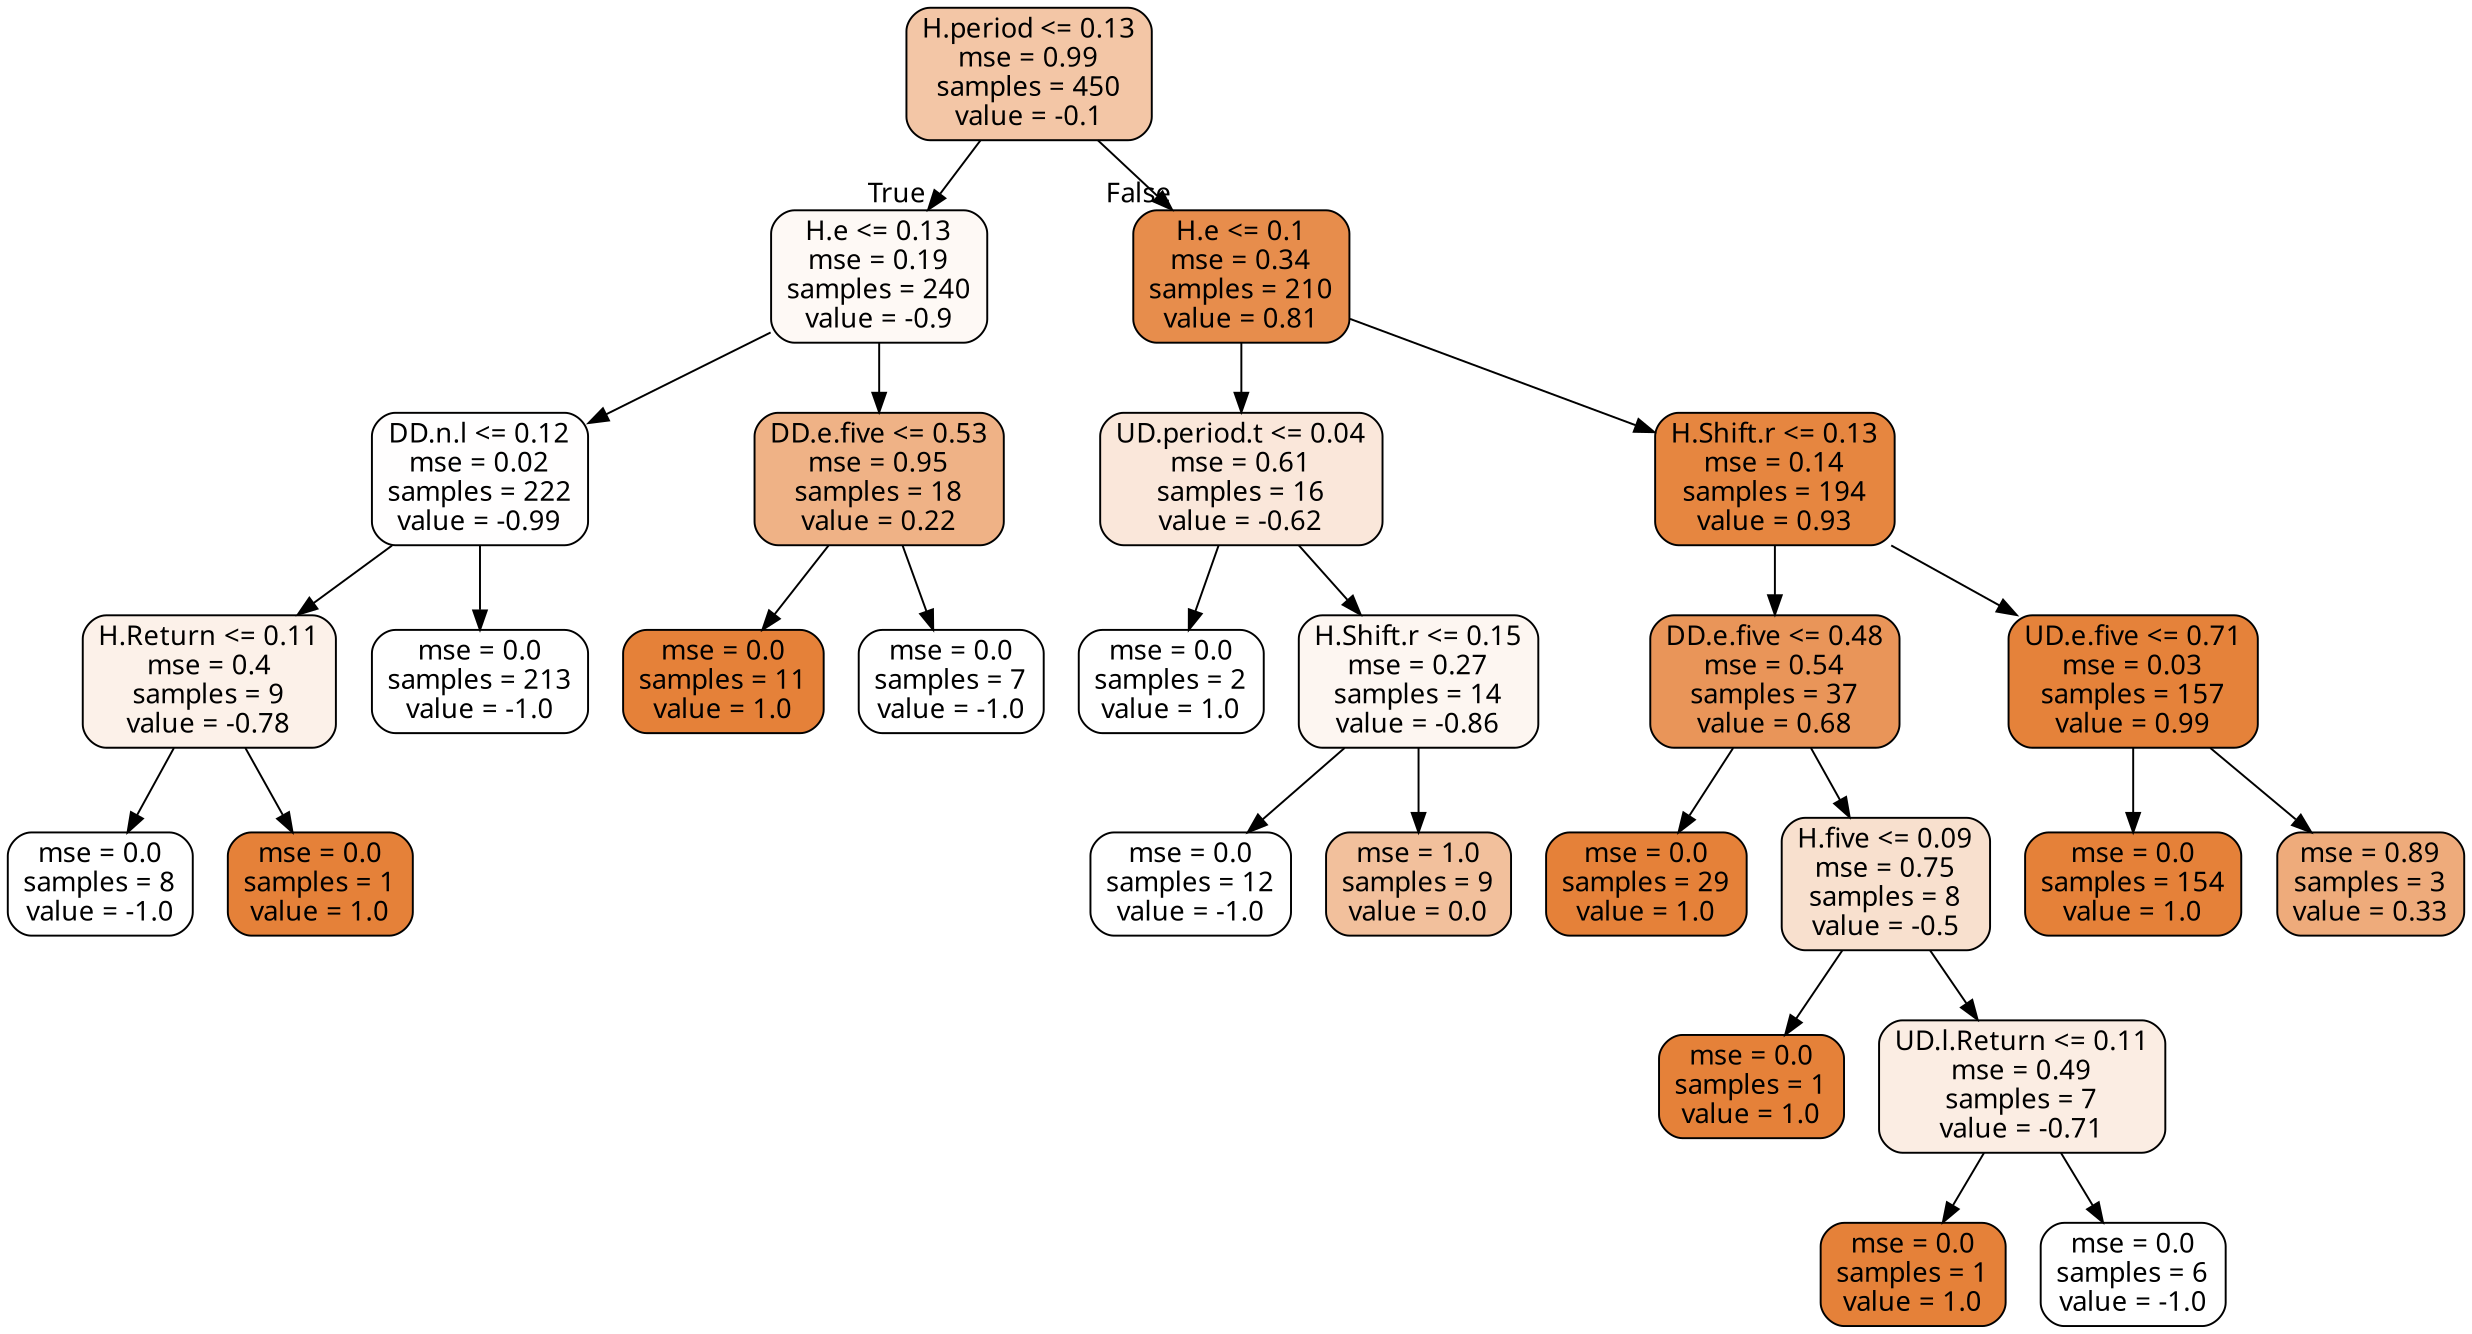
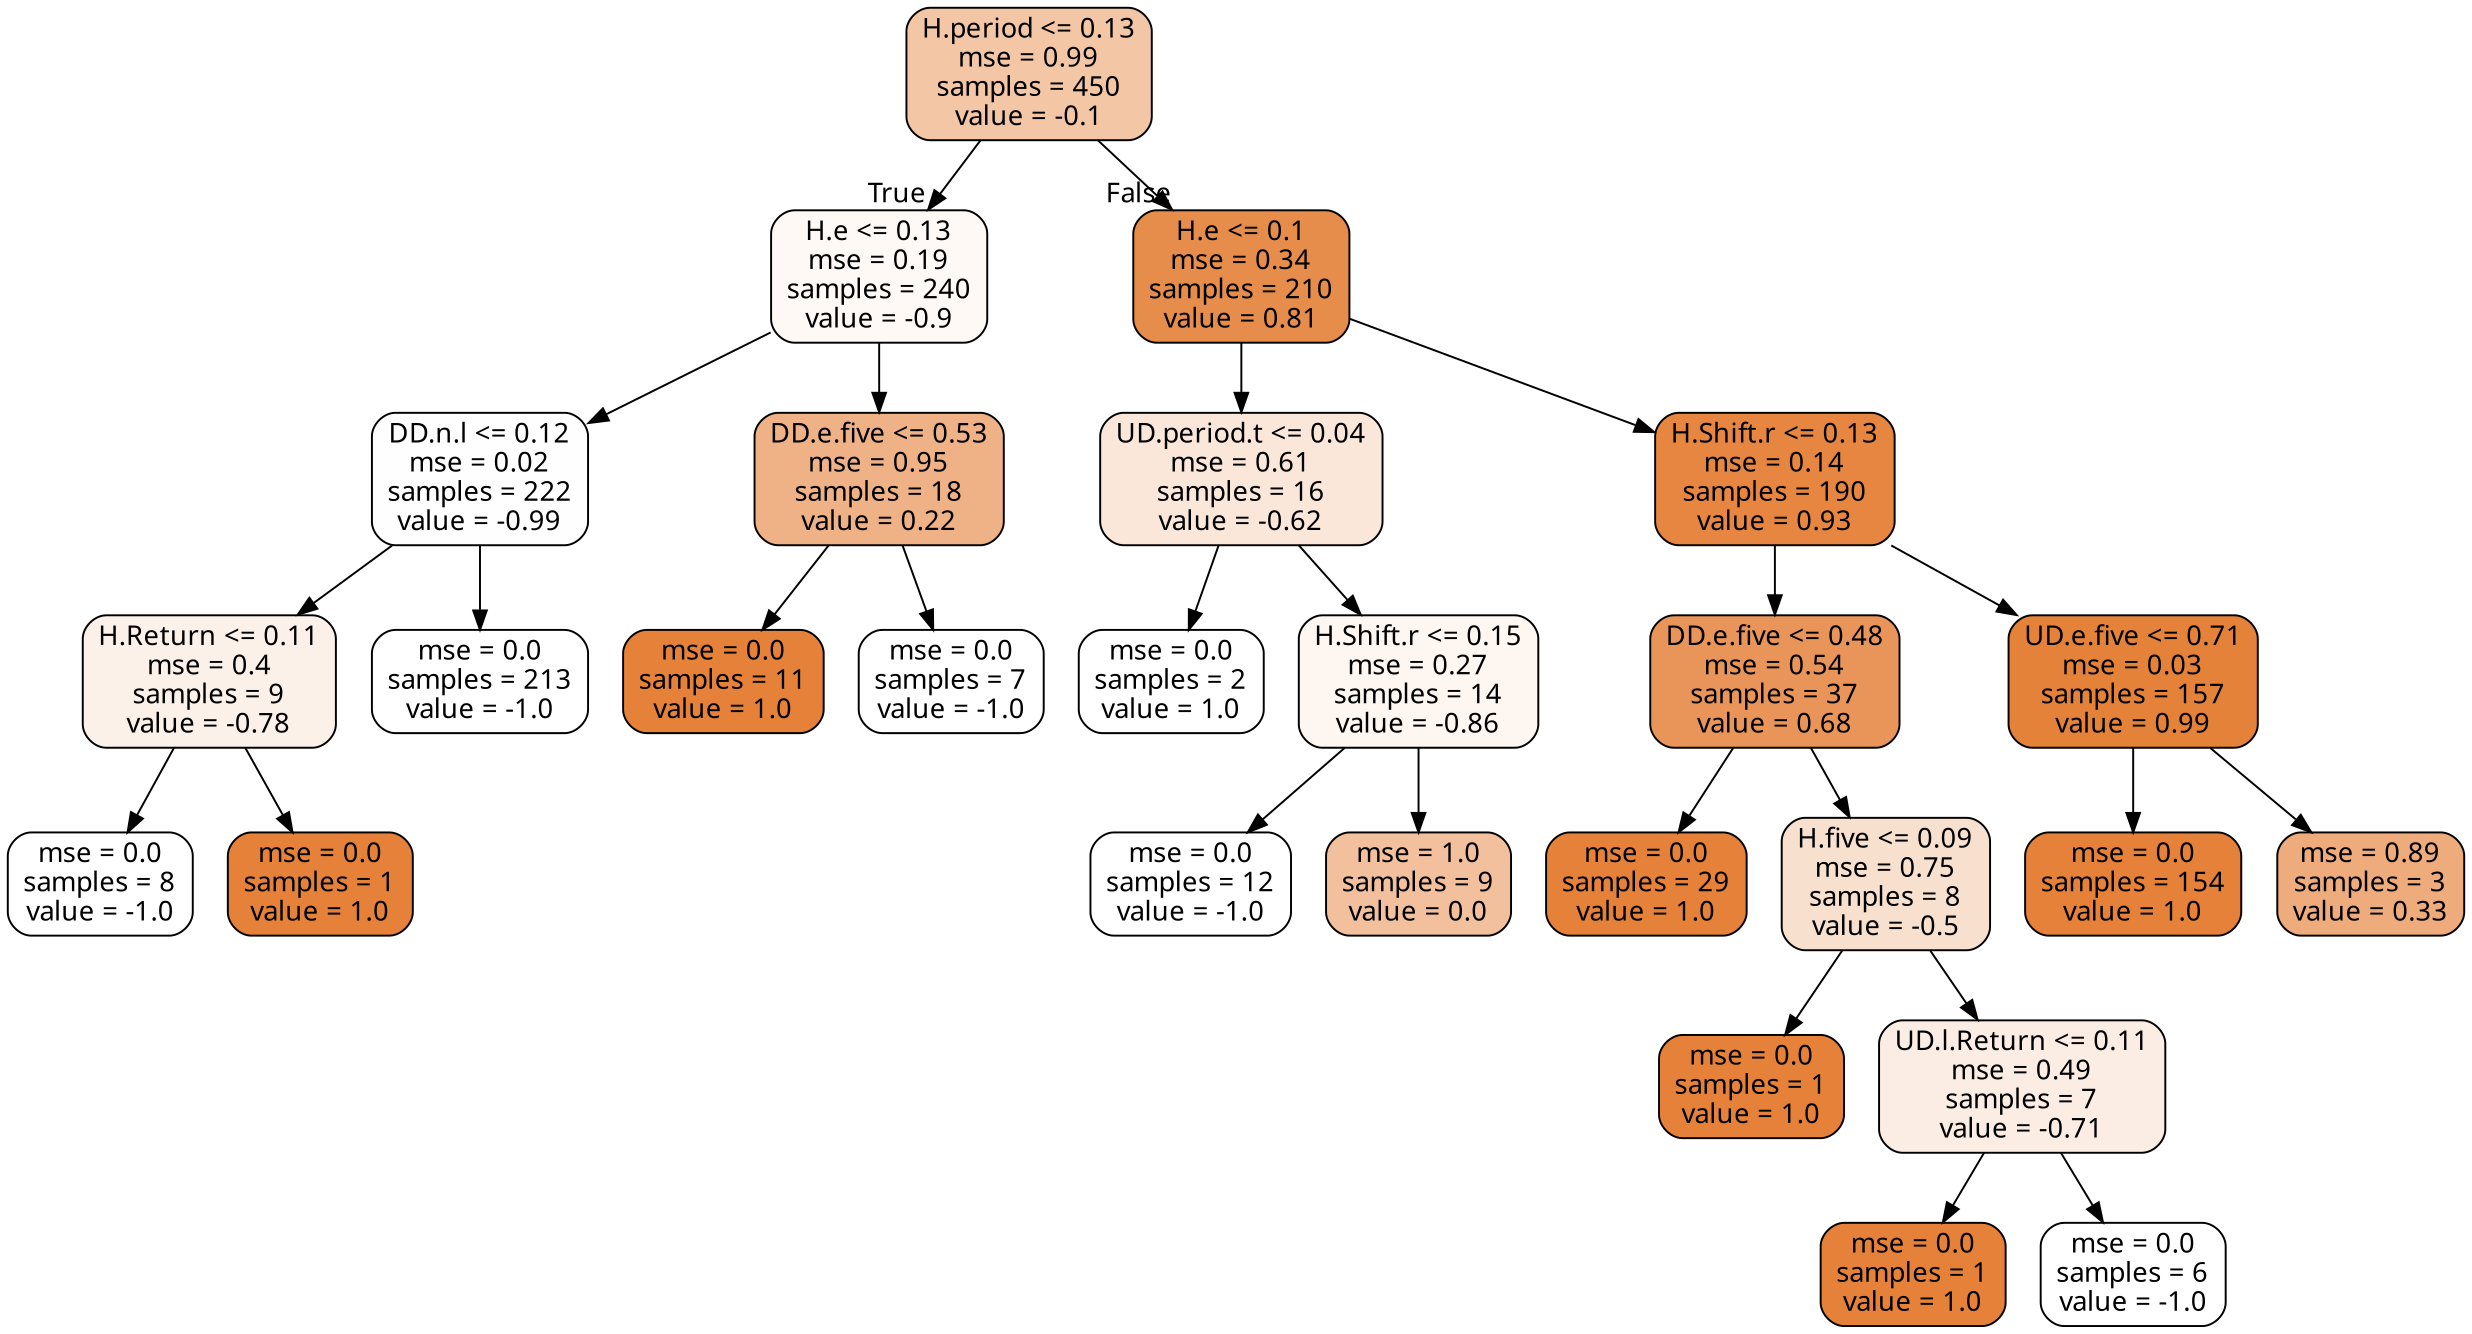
node "H.Shift.r <= 0.13 mse = 0.14 samples = 194 value = 0.93": label "H.Shift.r <= 0.13 mse = 0.14 samples = 194 value = 0.93" -> "H.Shift.r <= 0.13 mse = 0.14 samples = 190 value = 0.93"
